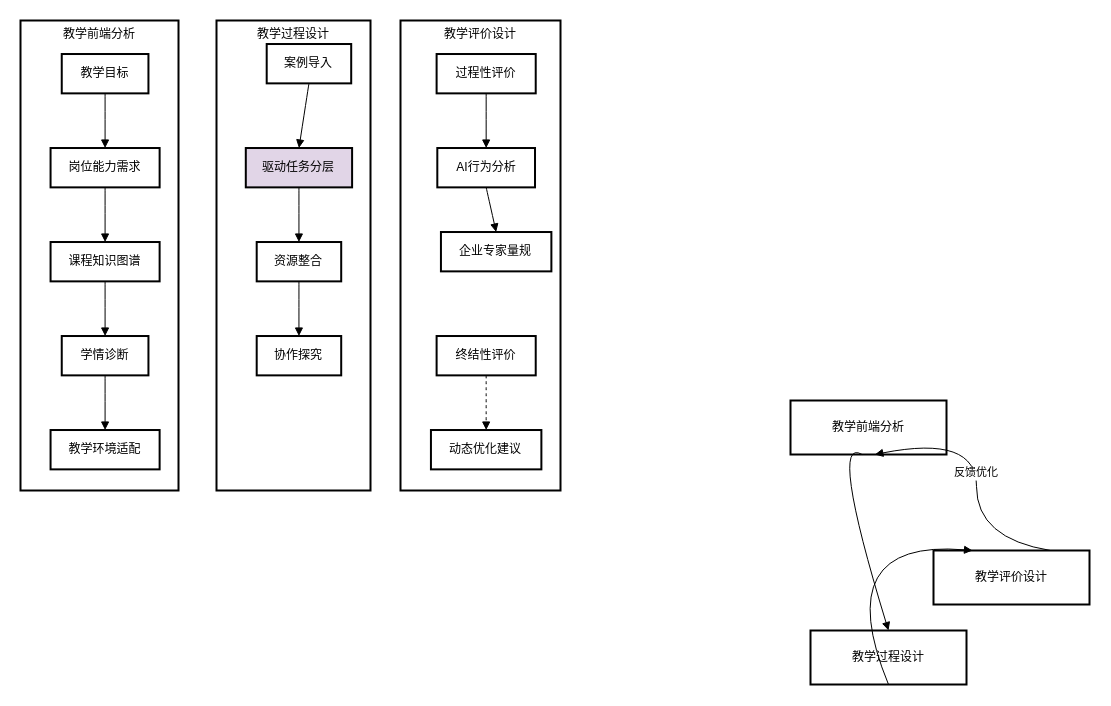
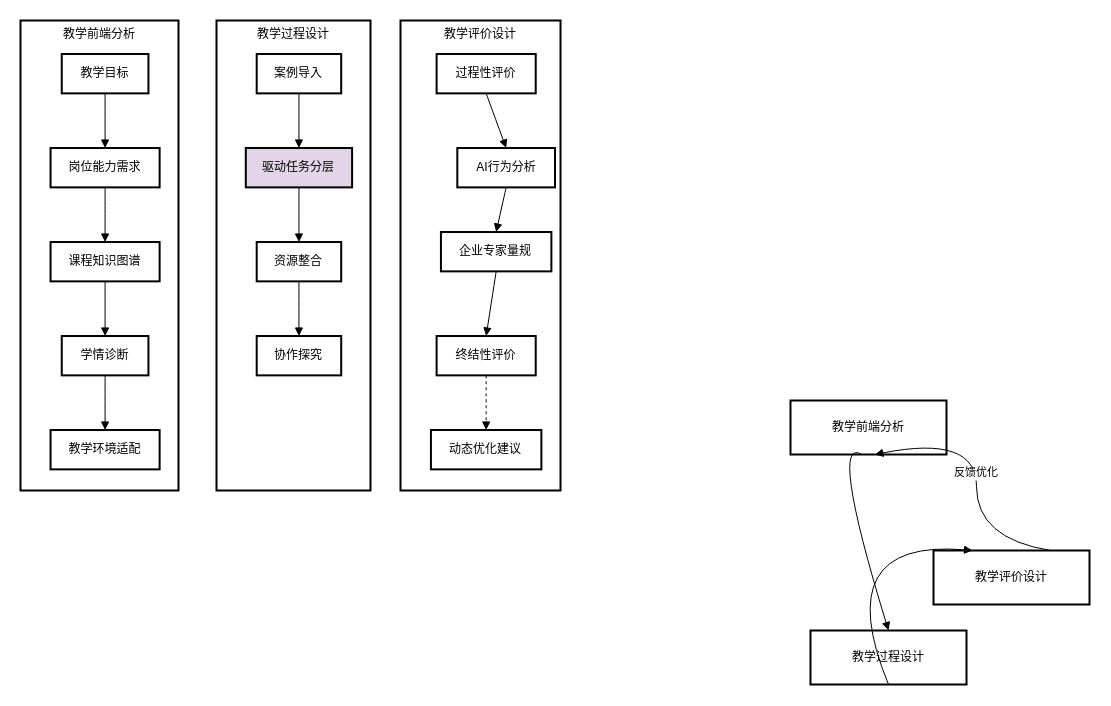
node "案例导入": moved (309, 64) -> (299, 74)
node "AI行为分析": moved (486, 168) -> (506, 168)
edge "企业专家量规" -> "终结性评价": added
